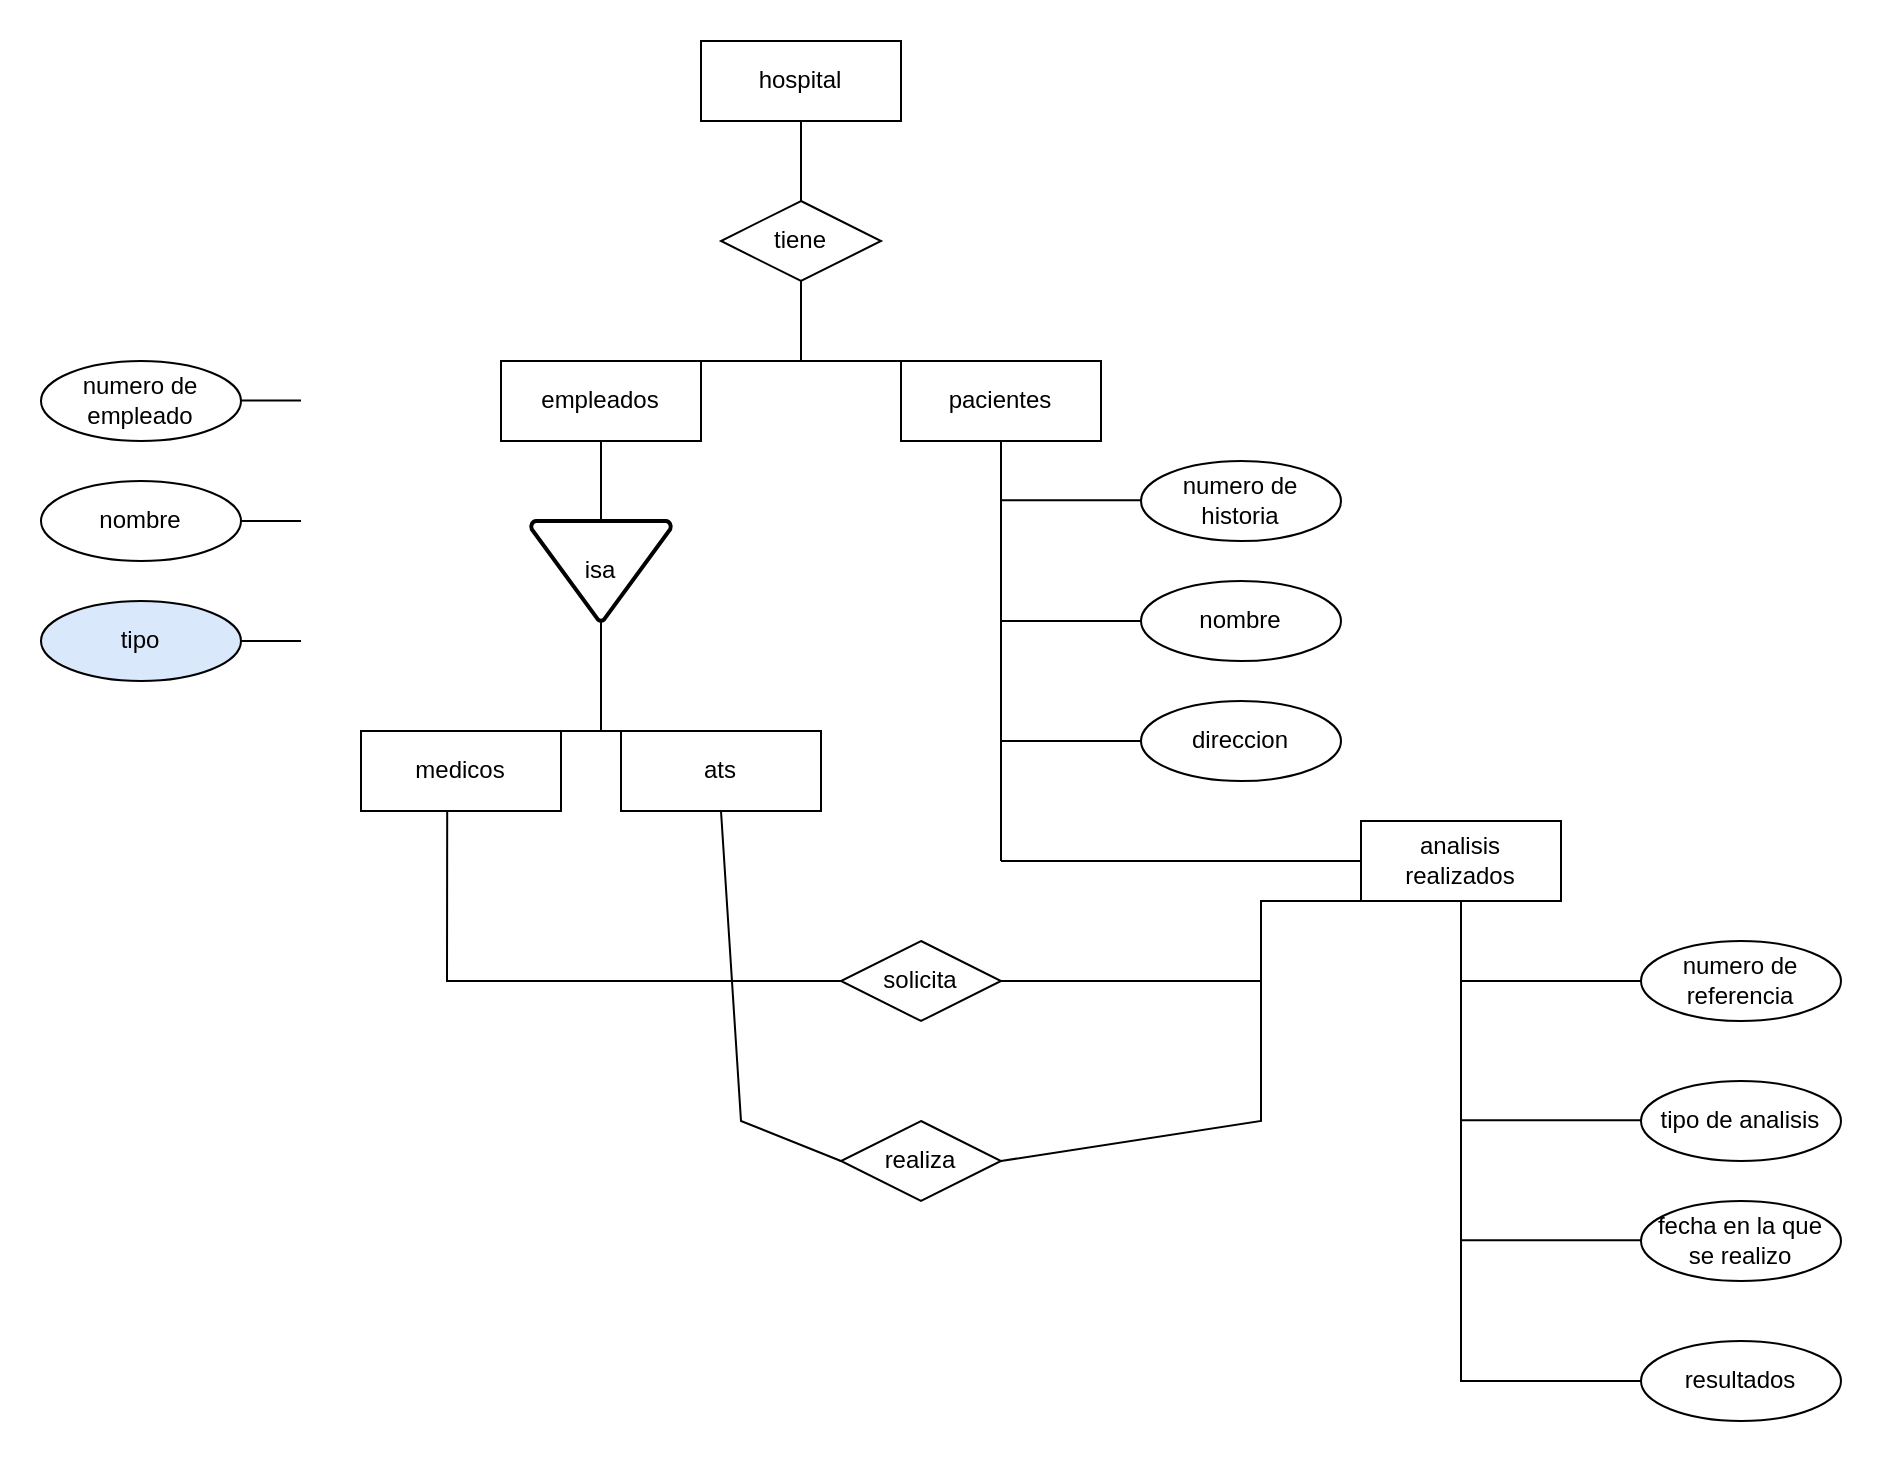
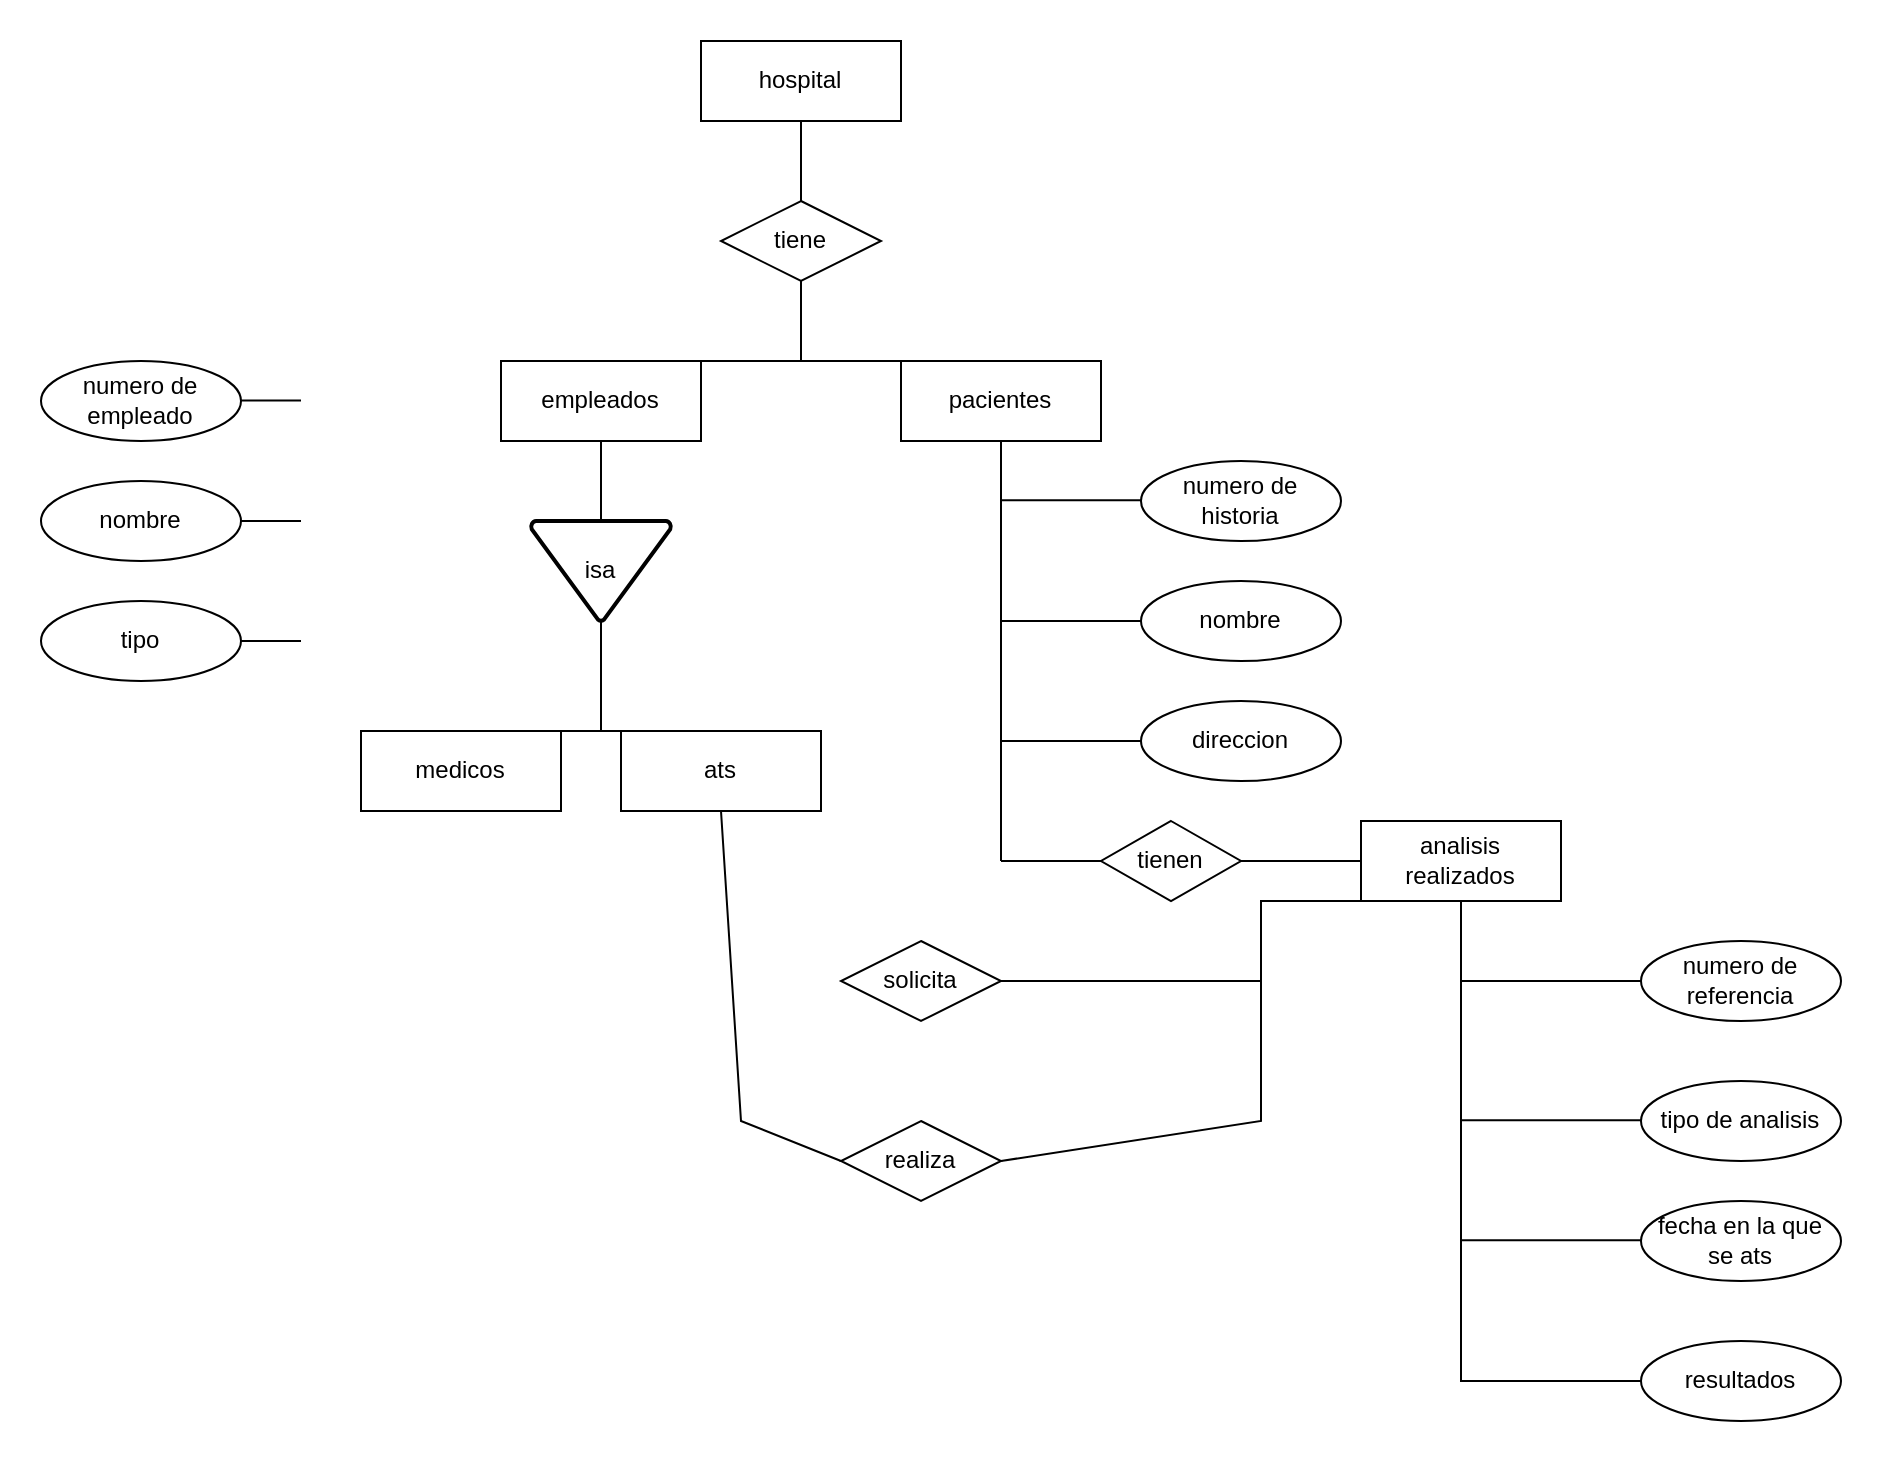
node "tipo": fillcolor #dae8fc -> #ffffff
node "tienen": added
edge "medicos" -- "solicita": removed
node "fecha en la que se realizo": label "fecha en la que se realizo" -> "fecha en la que se ats"
